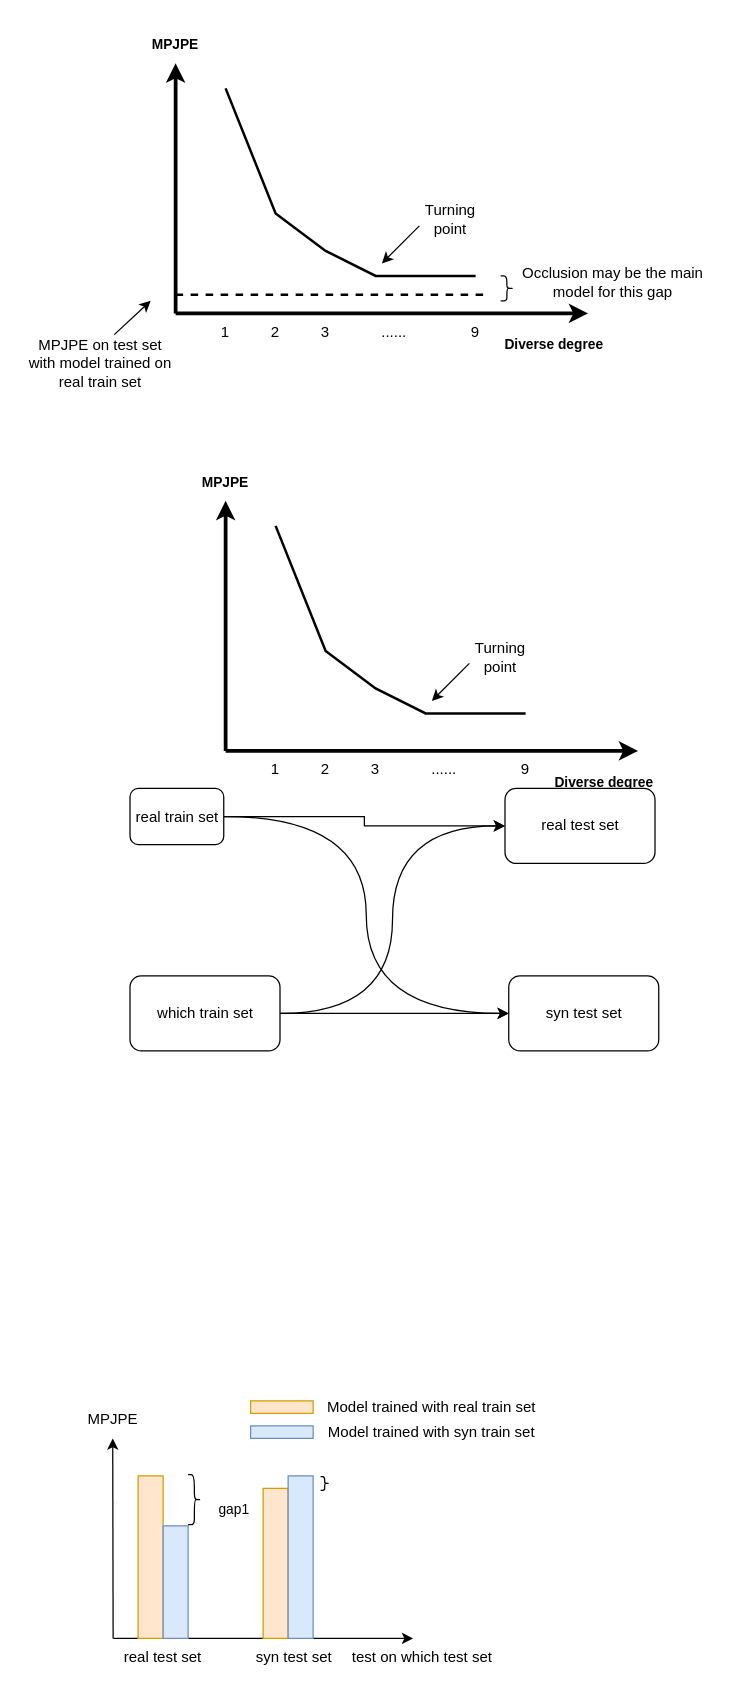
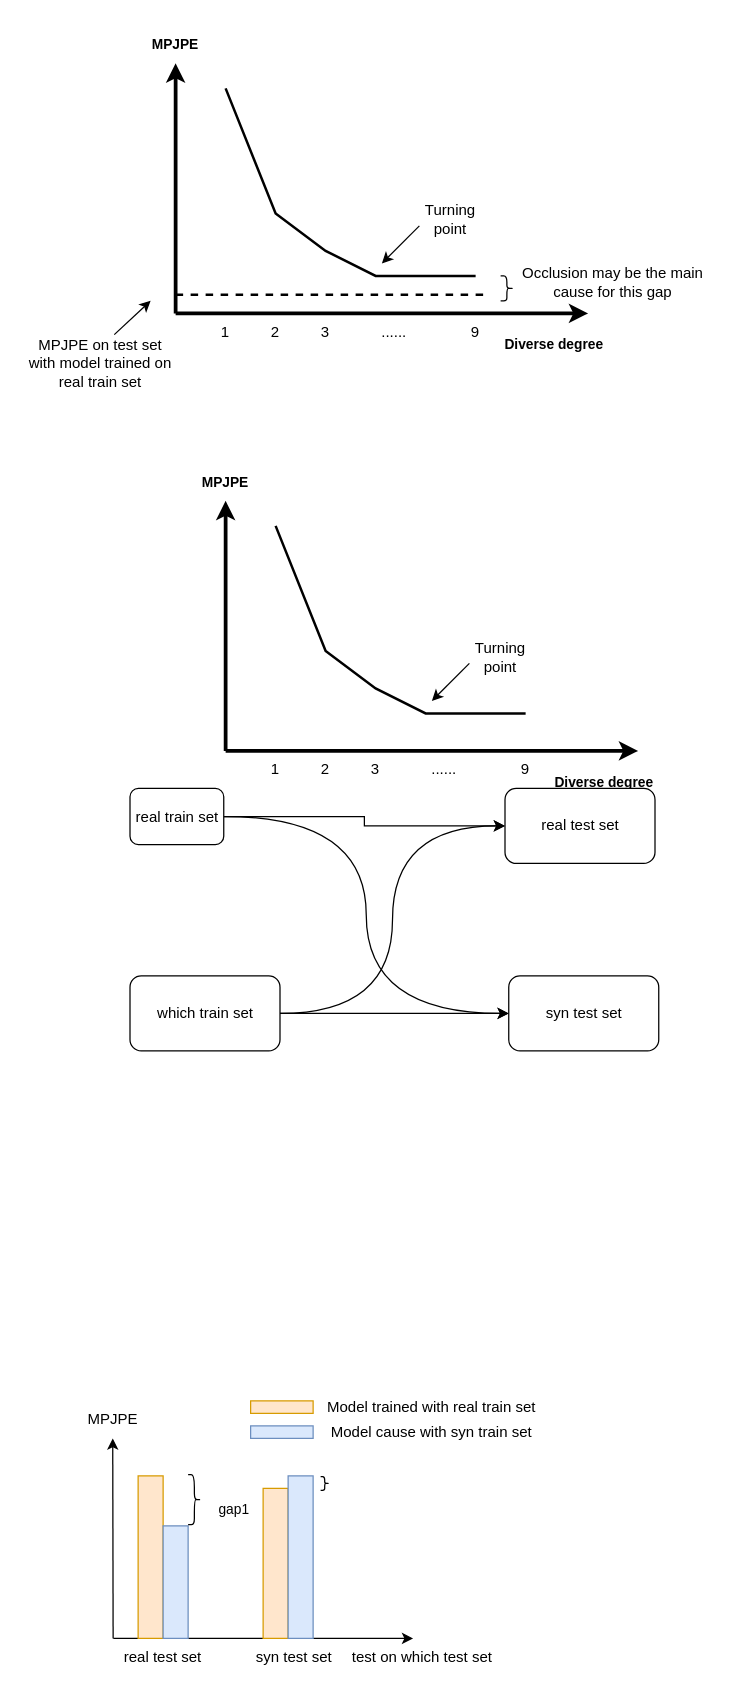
node "Occlusion may be the main model for this gap": label "Occlusion may be the main model for this gap" -> "Occlusion may be the main cause for this gap"
node "Model trained with syn train set": label "Model trained with syn train set" -> "Model cause with syn train set"
